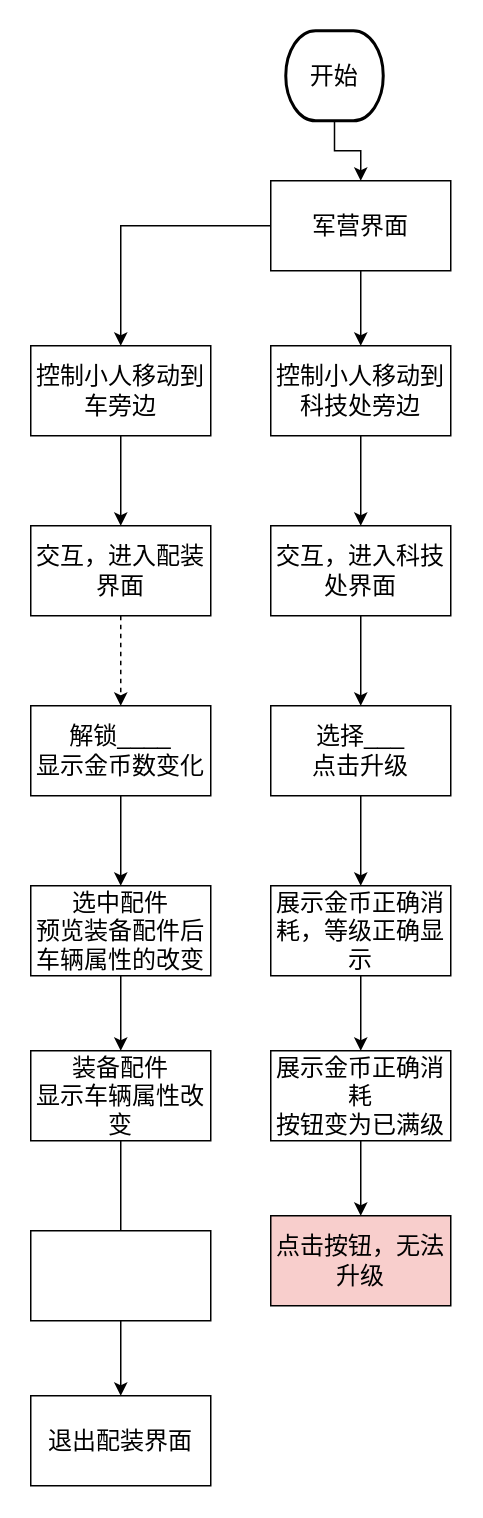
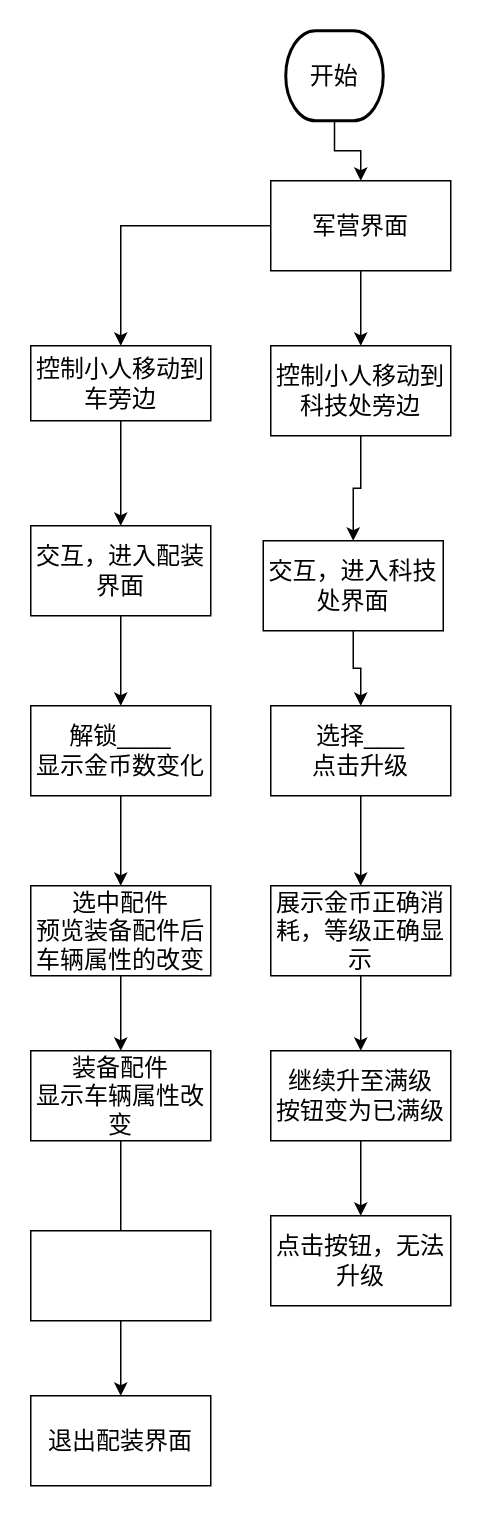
node "控制小人移动到车旁边": size 180x90 -> 180x75
node "交互，进入科技处界面": moved (361, 571) -> (353, 586)
edge "交互，进入配装界面" -> "解锁____ 显示金币数变化": style dashed -> solid
node "展示金币正确消耗 按钮变为已满级": label "展示金币正确消耗 按钮变为已满级" -> "继续升至满级 按钮变为已满级"
node "点击按钮，无法升级": fillcolor #f8cecc -> #ffffff
